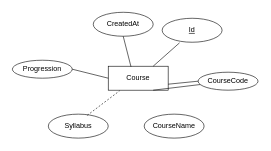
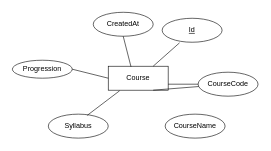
node "CourseCode": size 60x18 -> 60x24
edge "Course" -- "Syllabus": style dashed -> solid
node "CourseName": moved (174, 126) -> (195, 126)
